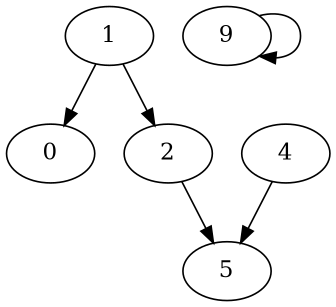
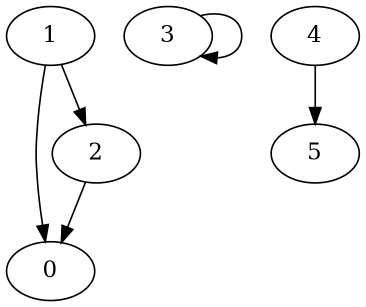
node "9": label "9" -> "3"
edge "2" -> "5": now "2" -> "0"
